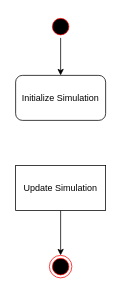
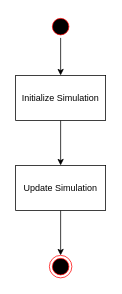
node "Initialize Simulation": shape rounded rectangle -> rectangle
edge "Initialize Simulation" -> "Update Simulation": added
